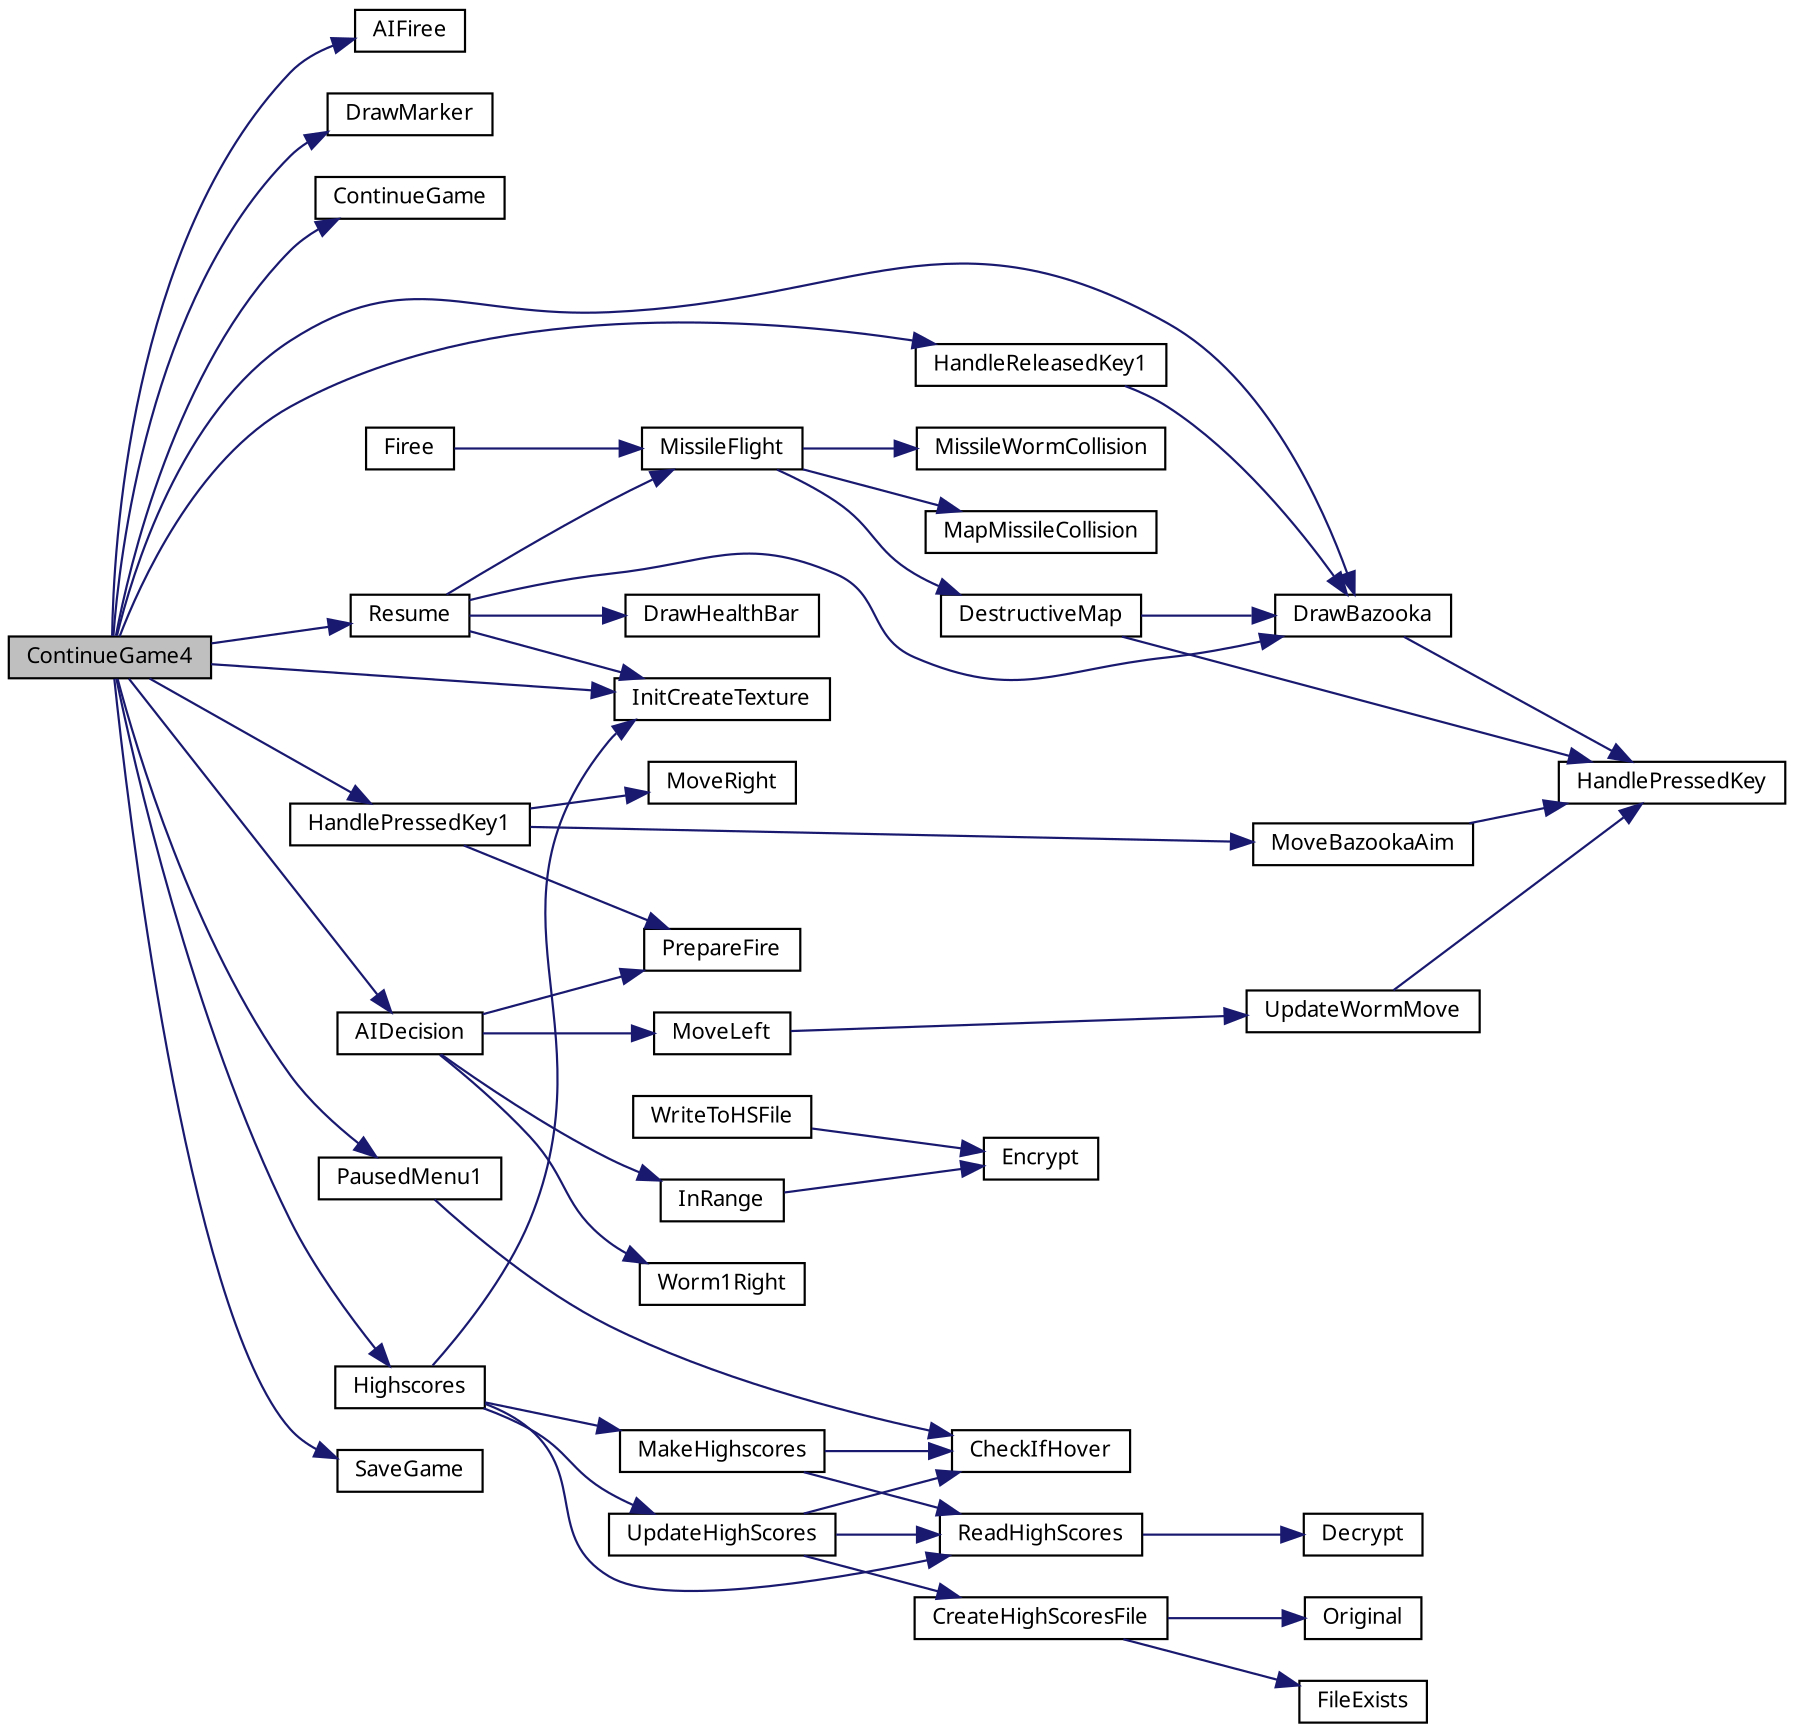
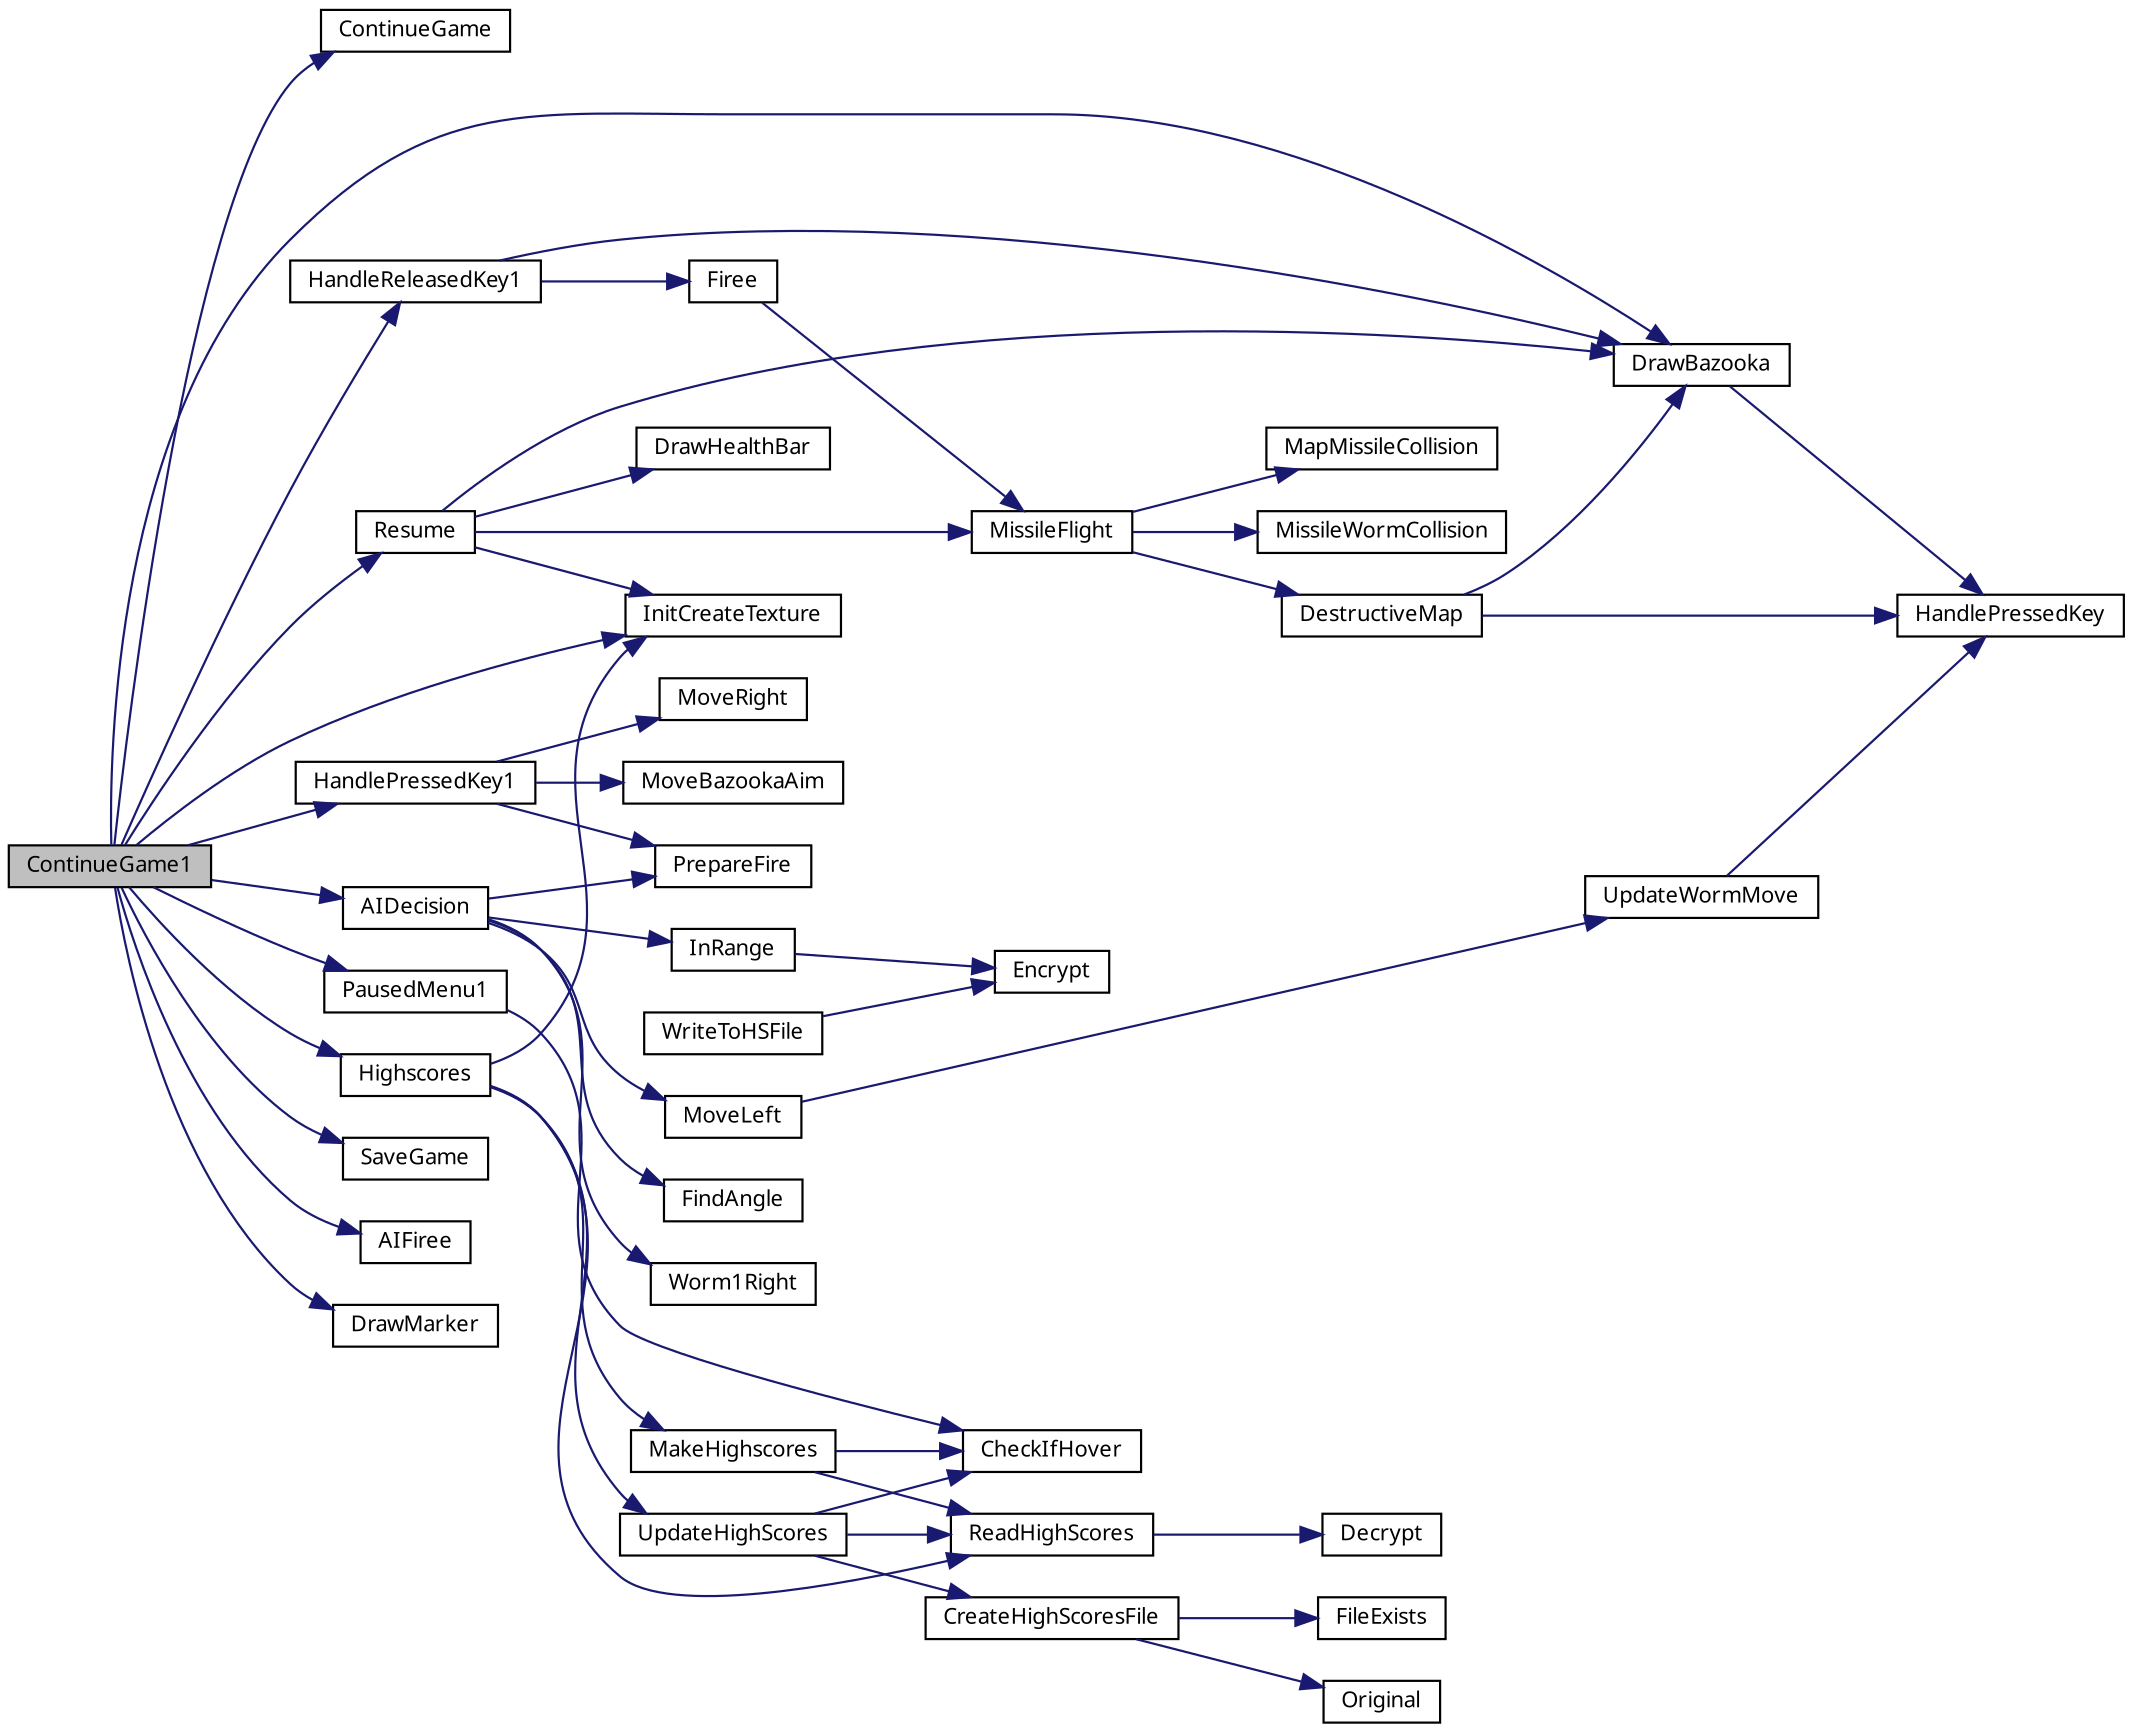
edge "HandleReleasedKey1" -> "Firee": added
node "ContinueGame4": label "ContinueGame4" -> "ContinueGame1"
edge "MoveBazookaAim" -> "HandlePressedKey": removed
node "FindAngle": added
